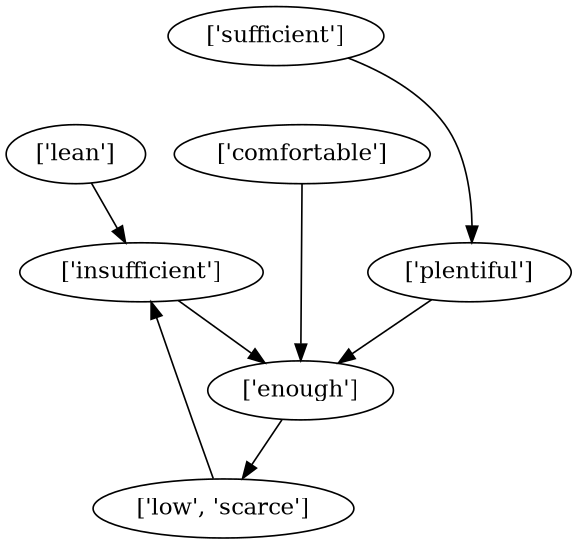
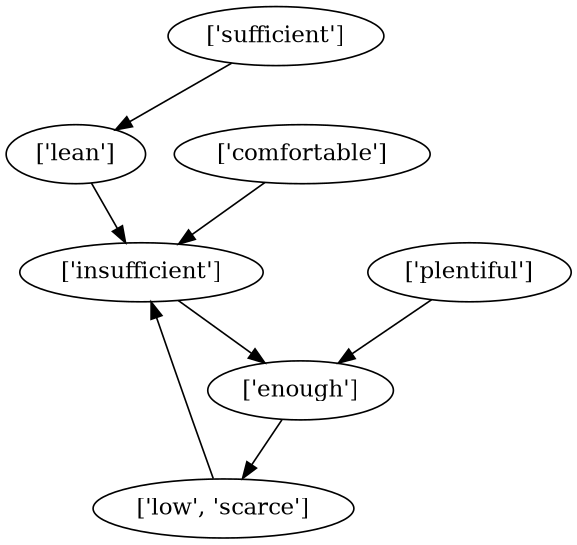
edge "['sufficient']" -> "['plentiful']": now "['sufficient']" -> "['lean']"
edge "['comfortable']" -> "['enough']": now "['comfortable']" -> "['insufficient']"
